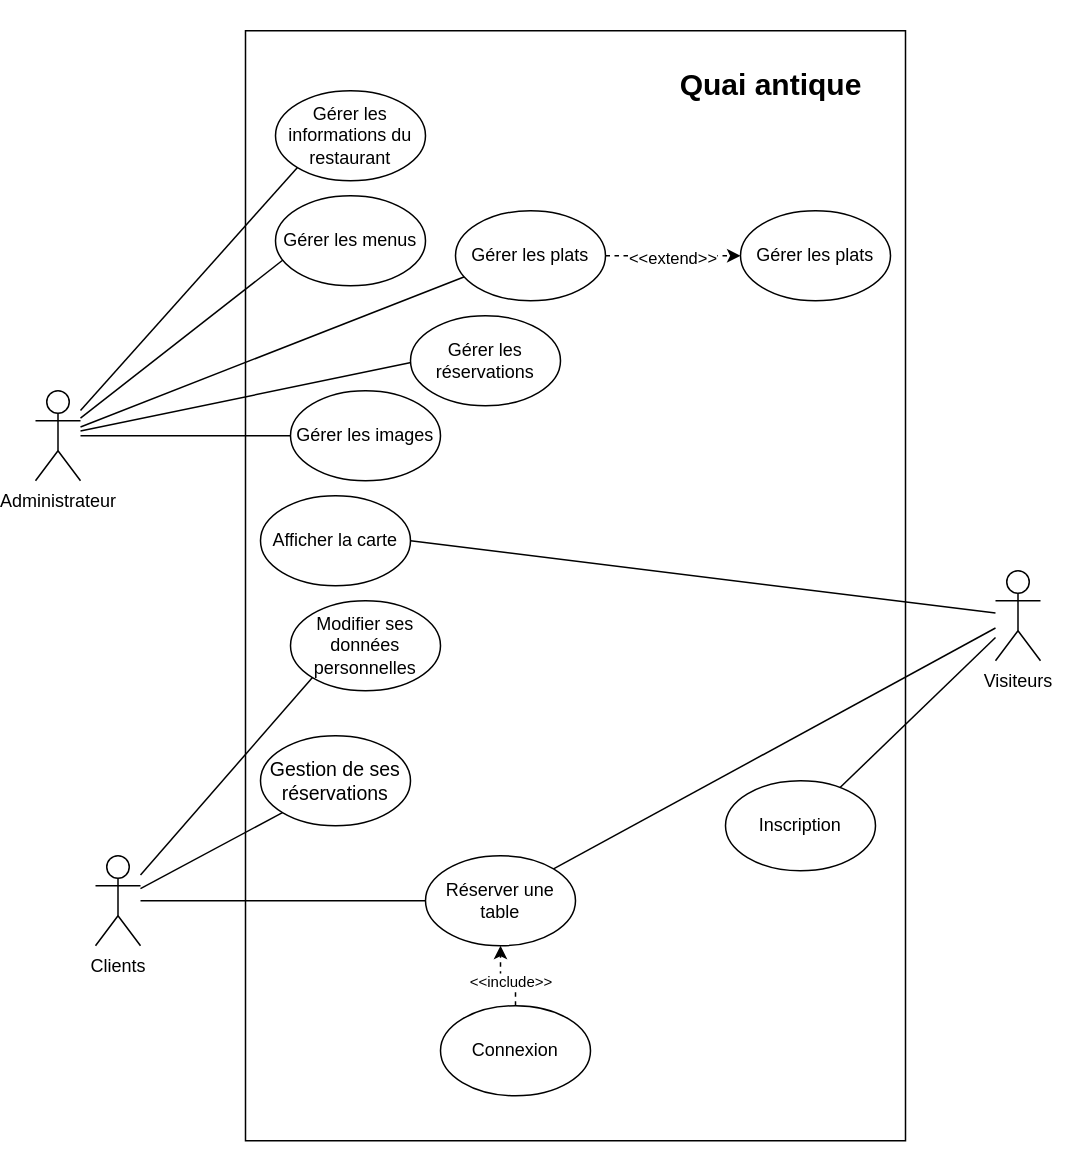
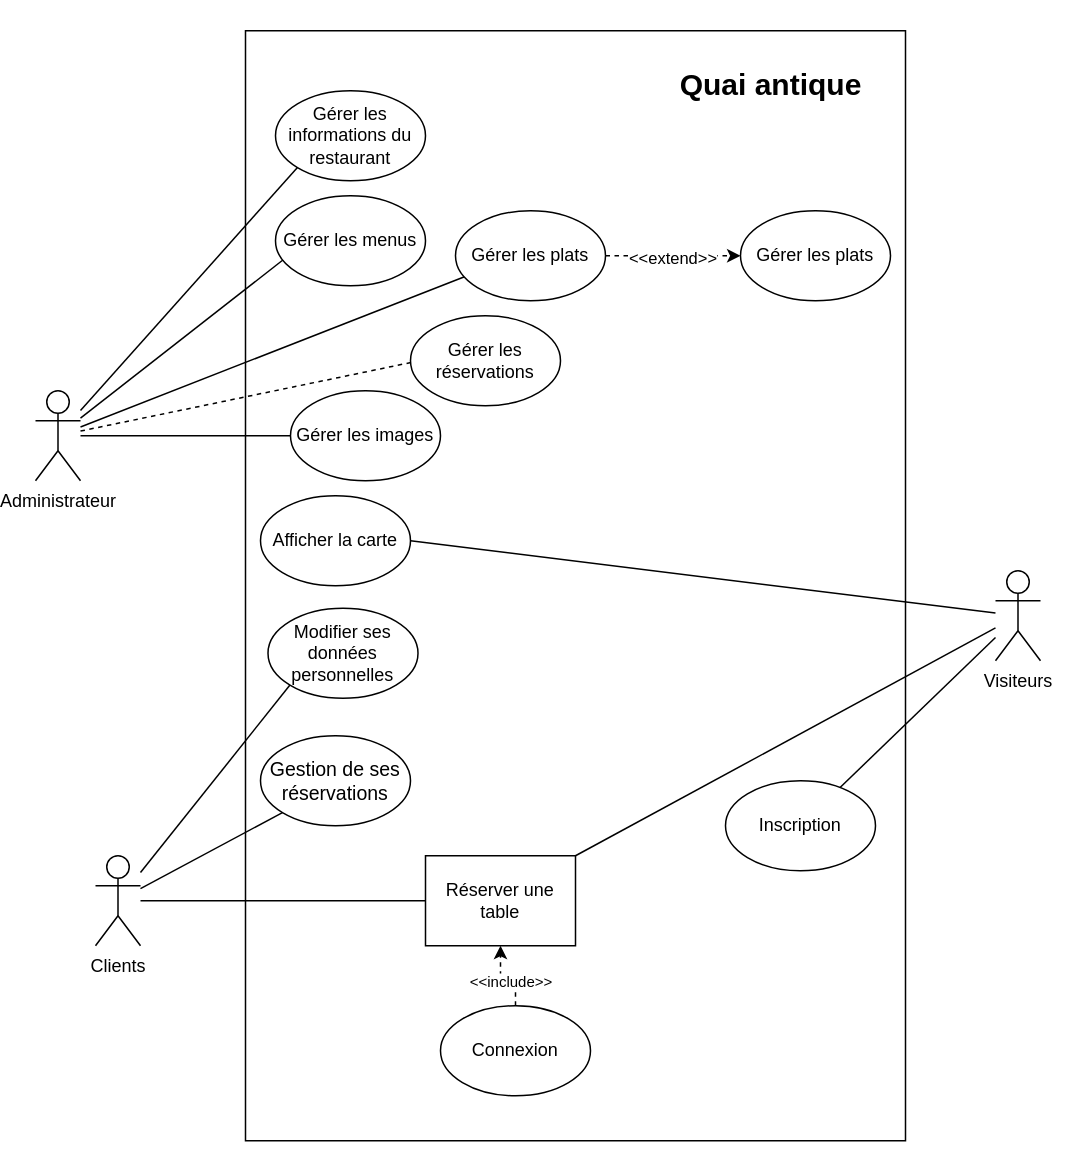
edge "Gérer les réservations" -- "Administrateur": style solid -> dashed
node "Modifier ses données personnelles": moved (365, 646) -> (343, 653)
node "Réserver une table": shape ellipse -> rectangle
